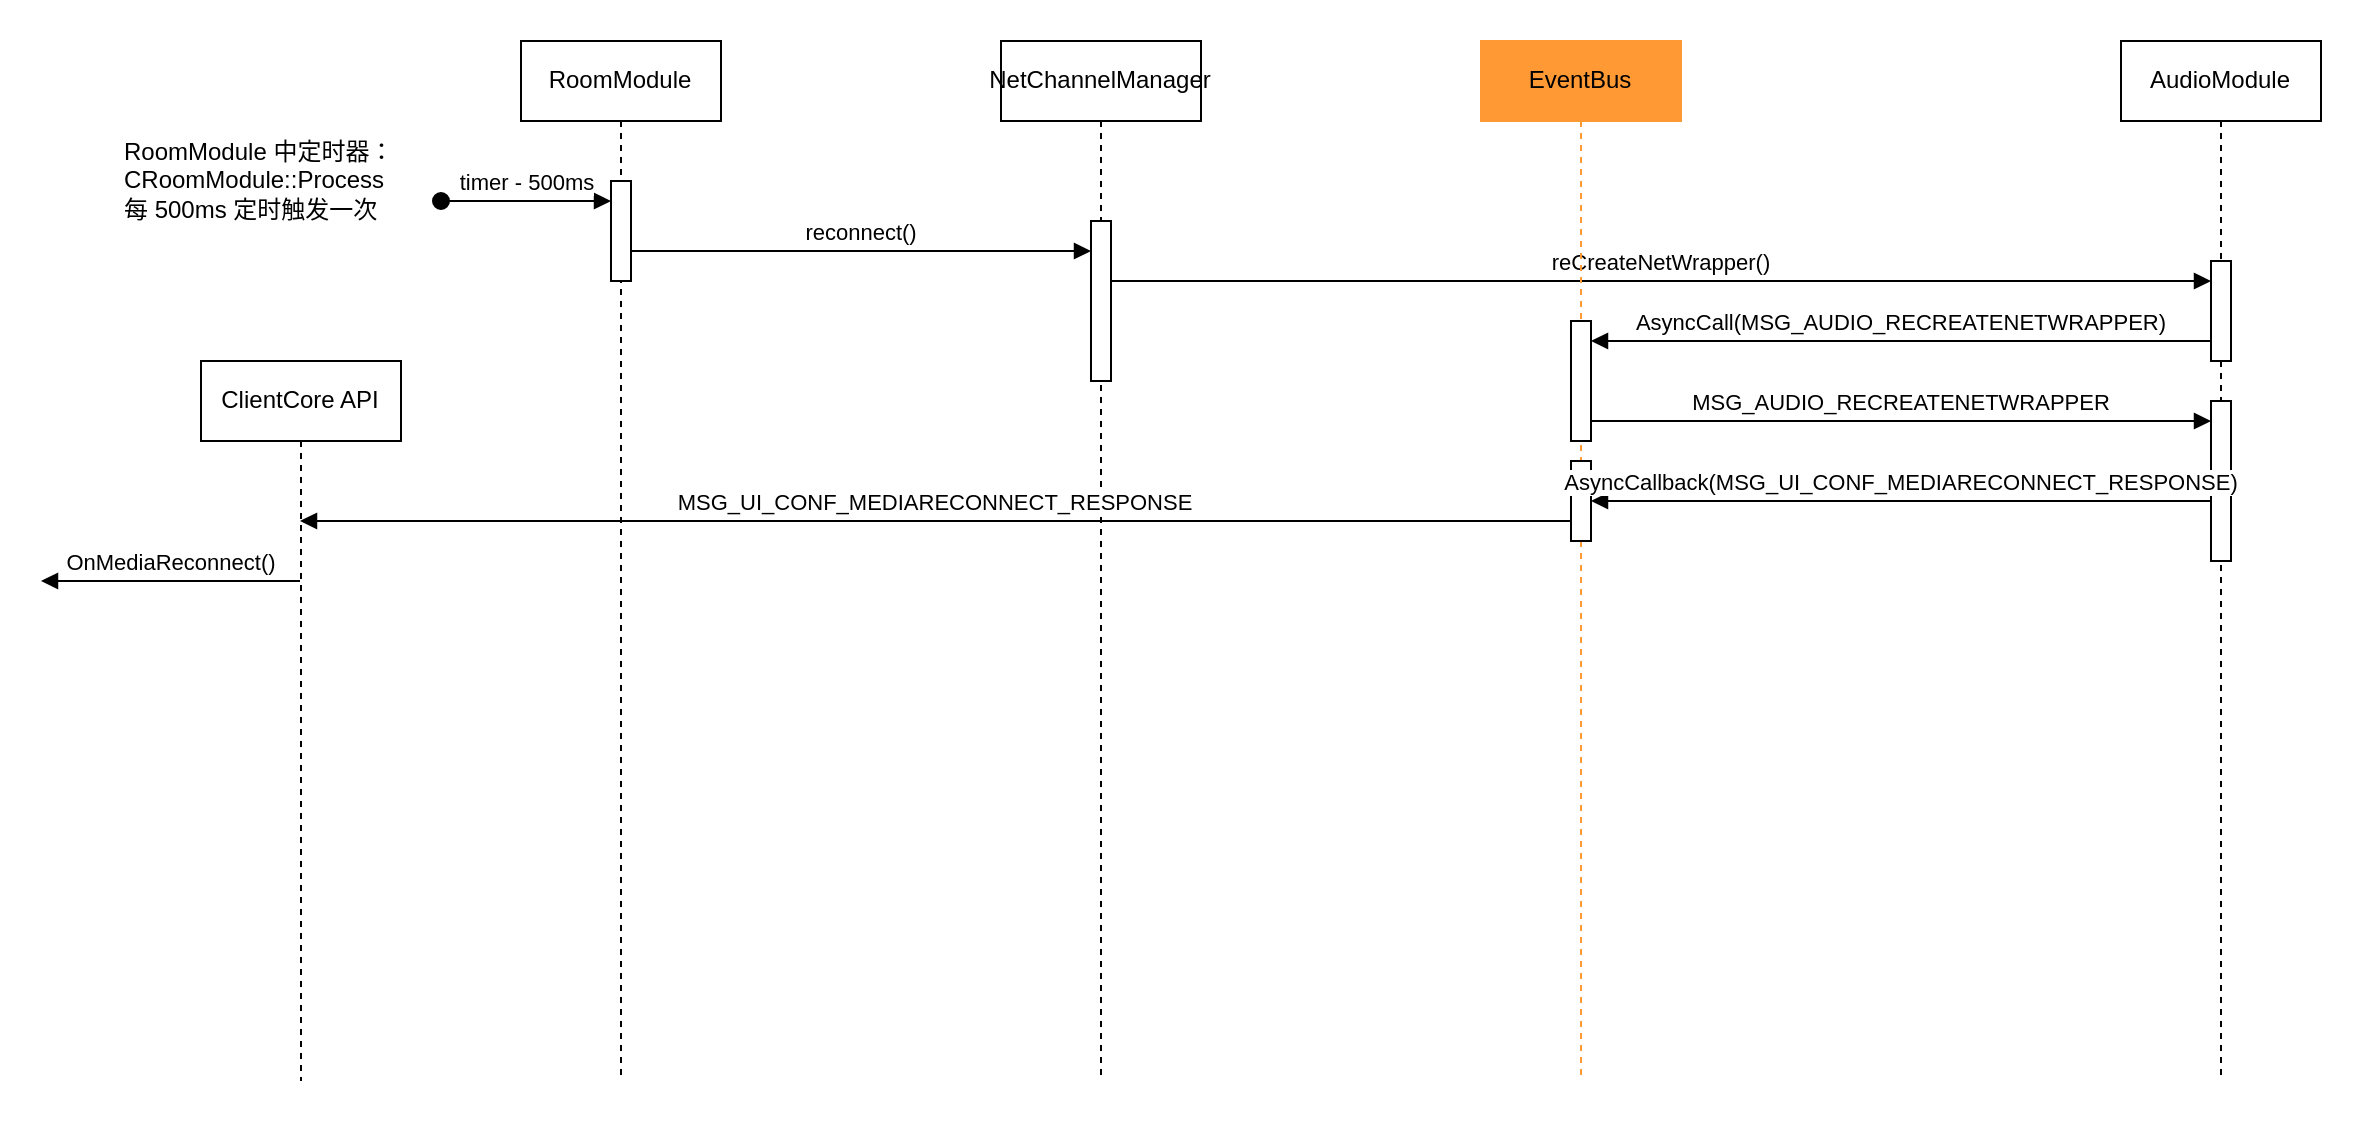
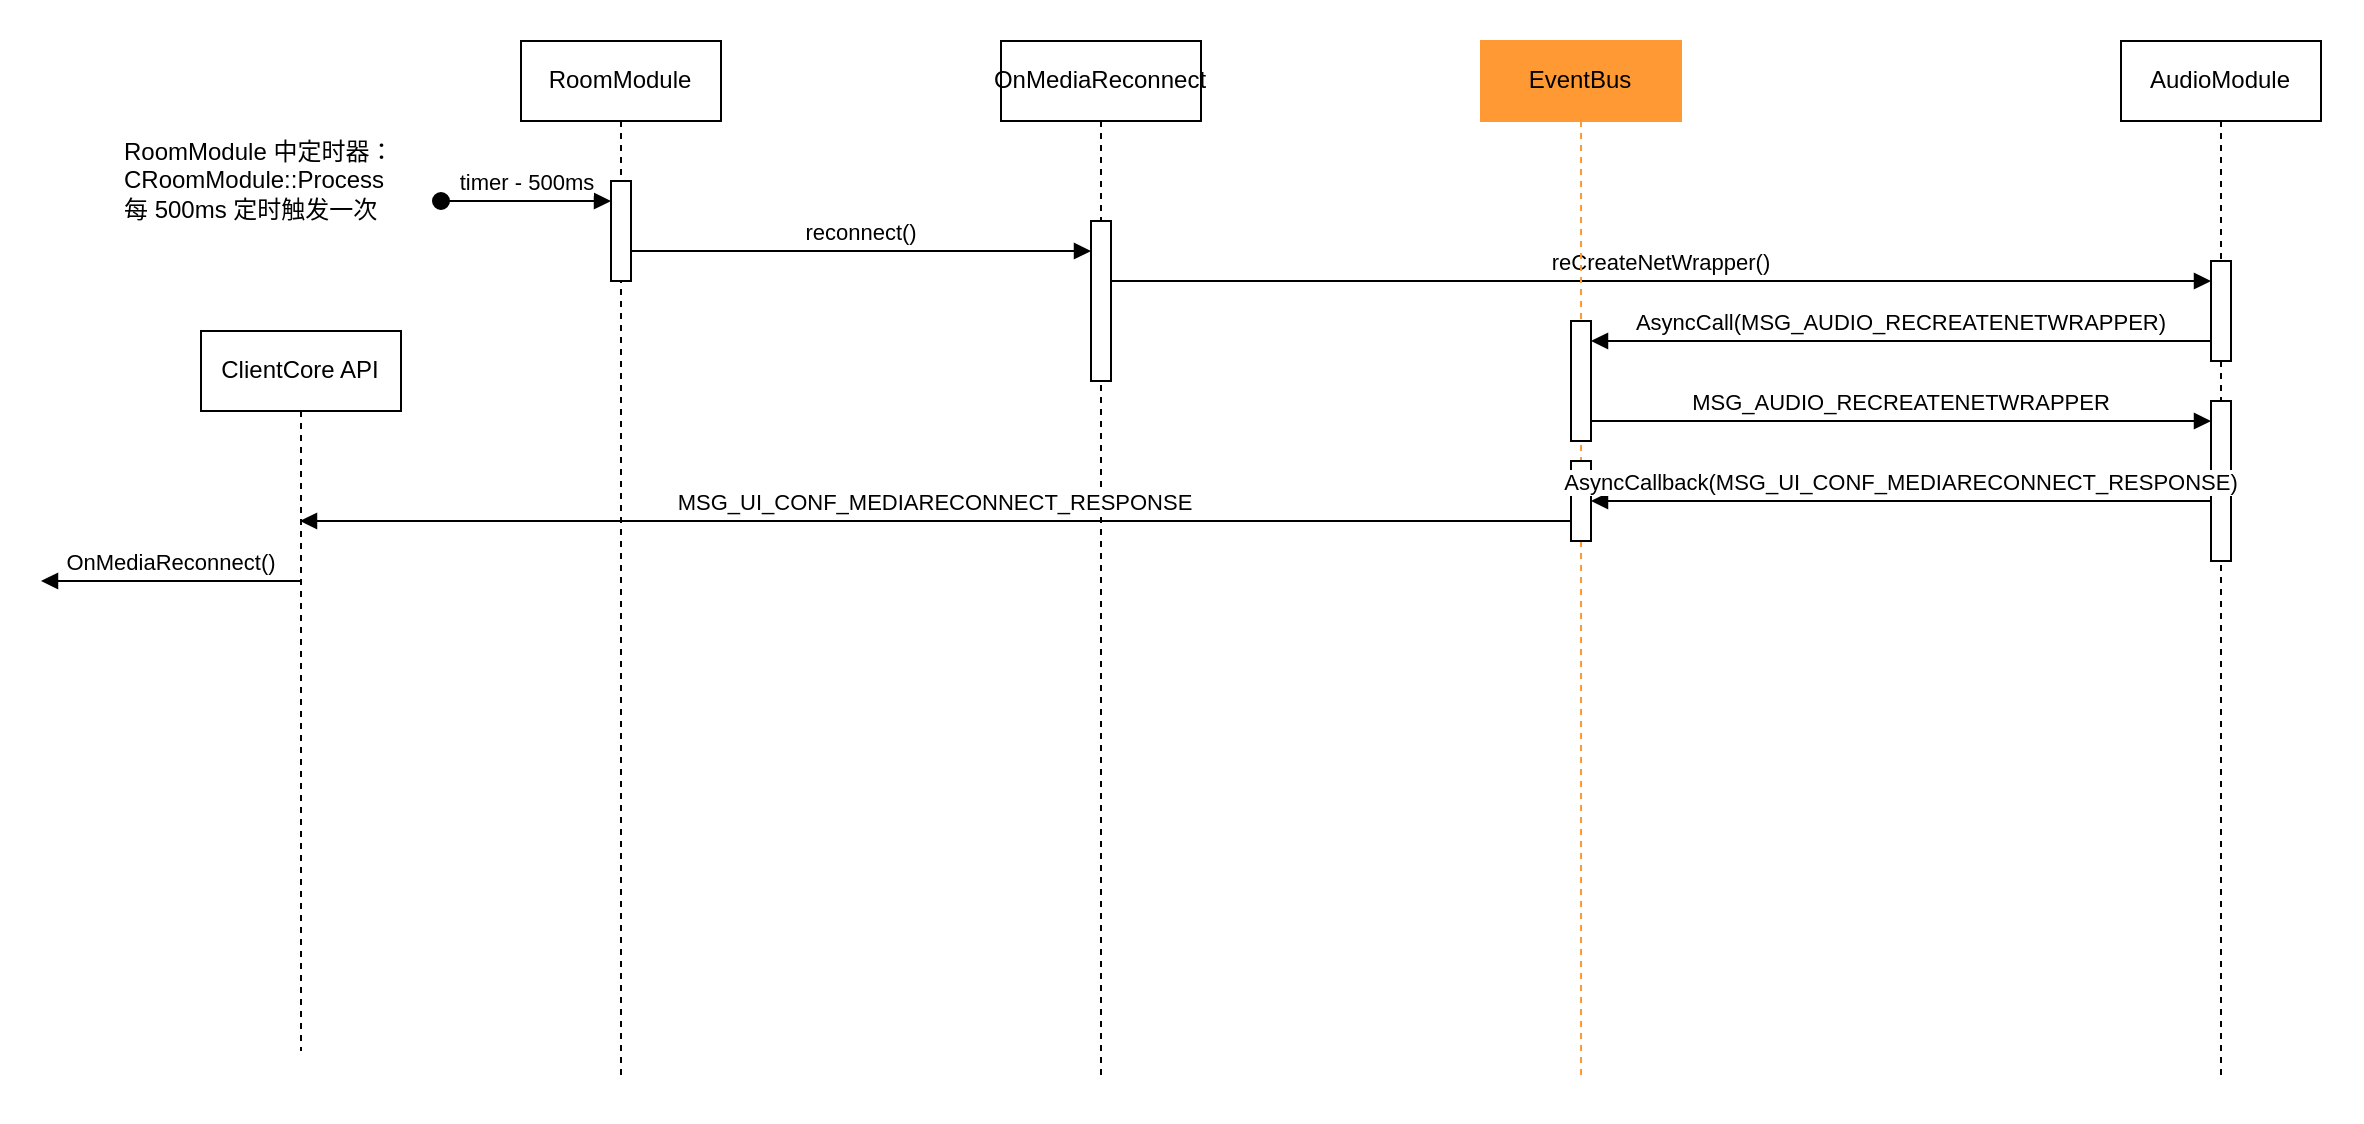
node "NetChannelManager": label "NetChannelManager" -> "OnMediaReconnect"
node "ClientCore API": moved (301, 721) -> (301, 691)
